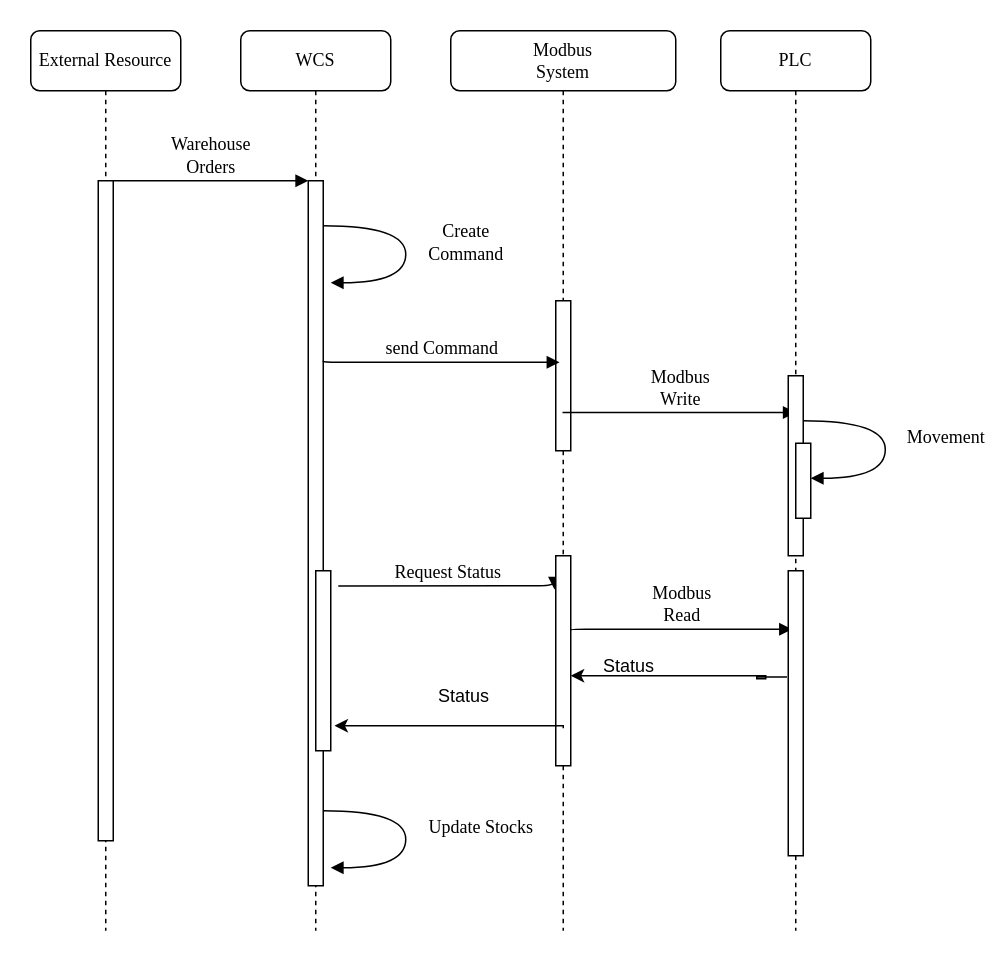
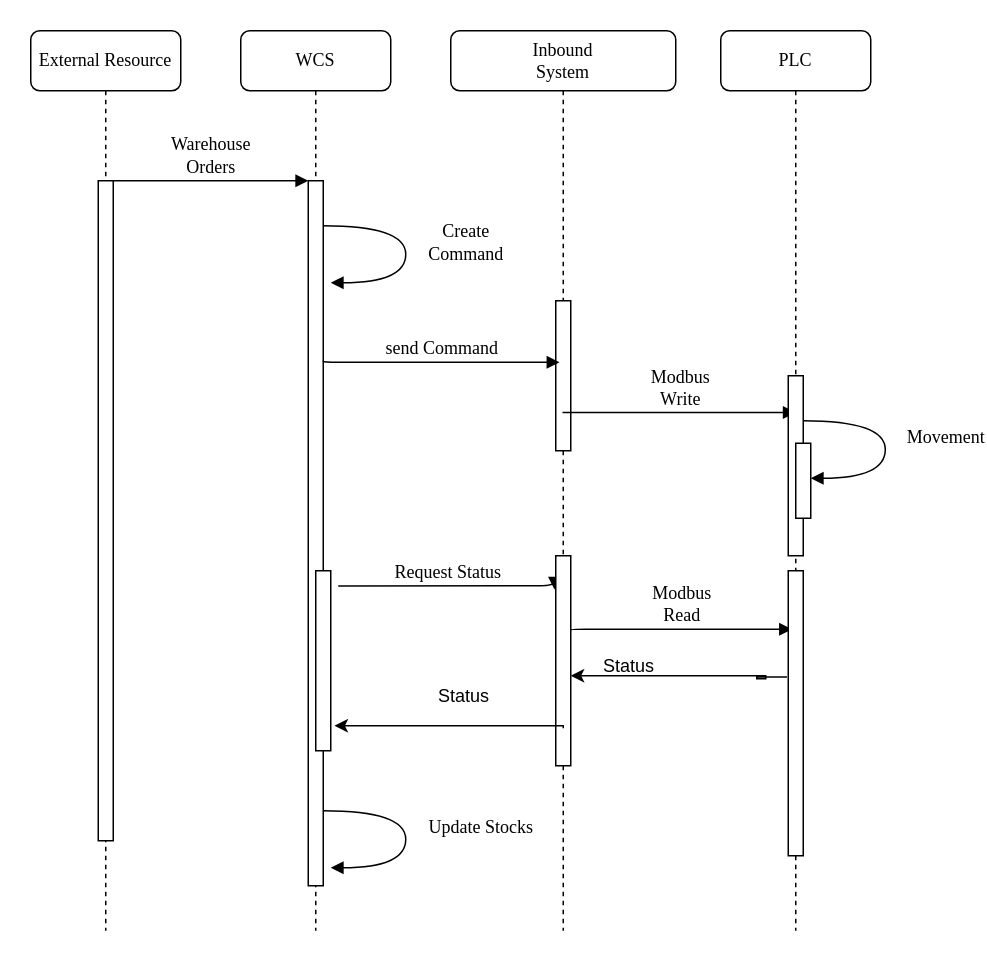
node "Modbus System": label "Modbus System" -> "Inbound System"
